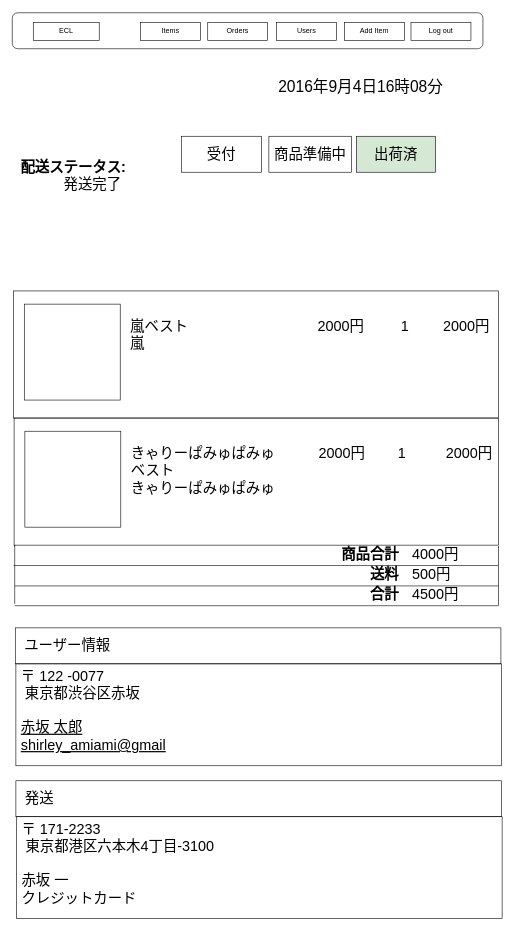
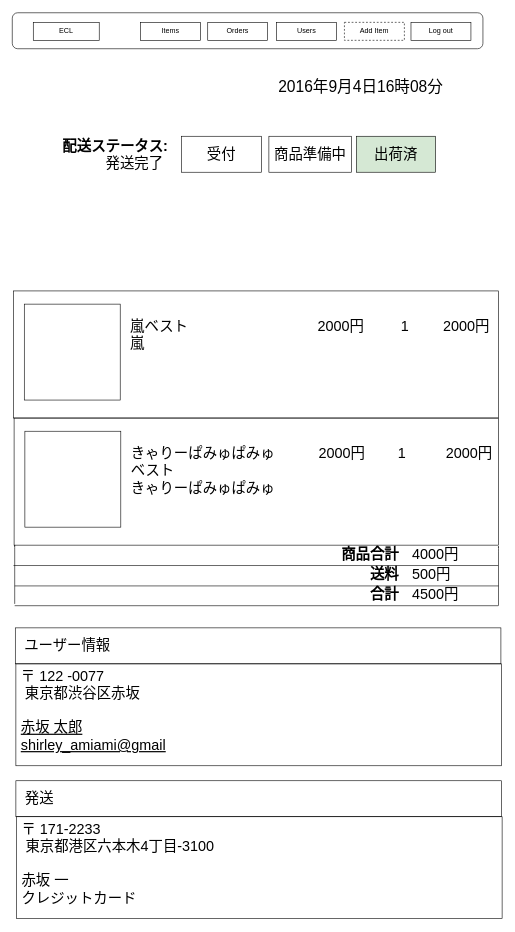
node "Add Item": style solid -> dashed
node "配送ステータス: 発送完了": moved (79, 175) -> (121, 154)
